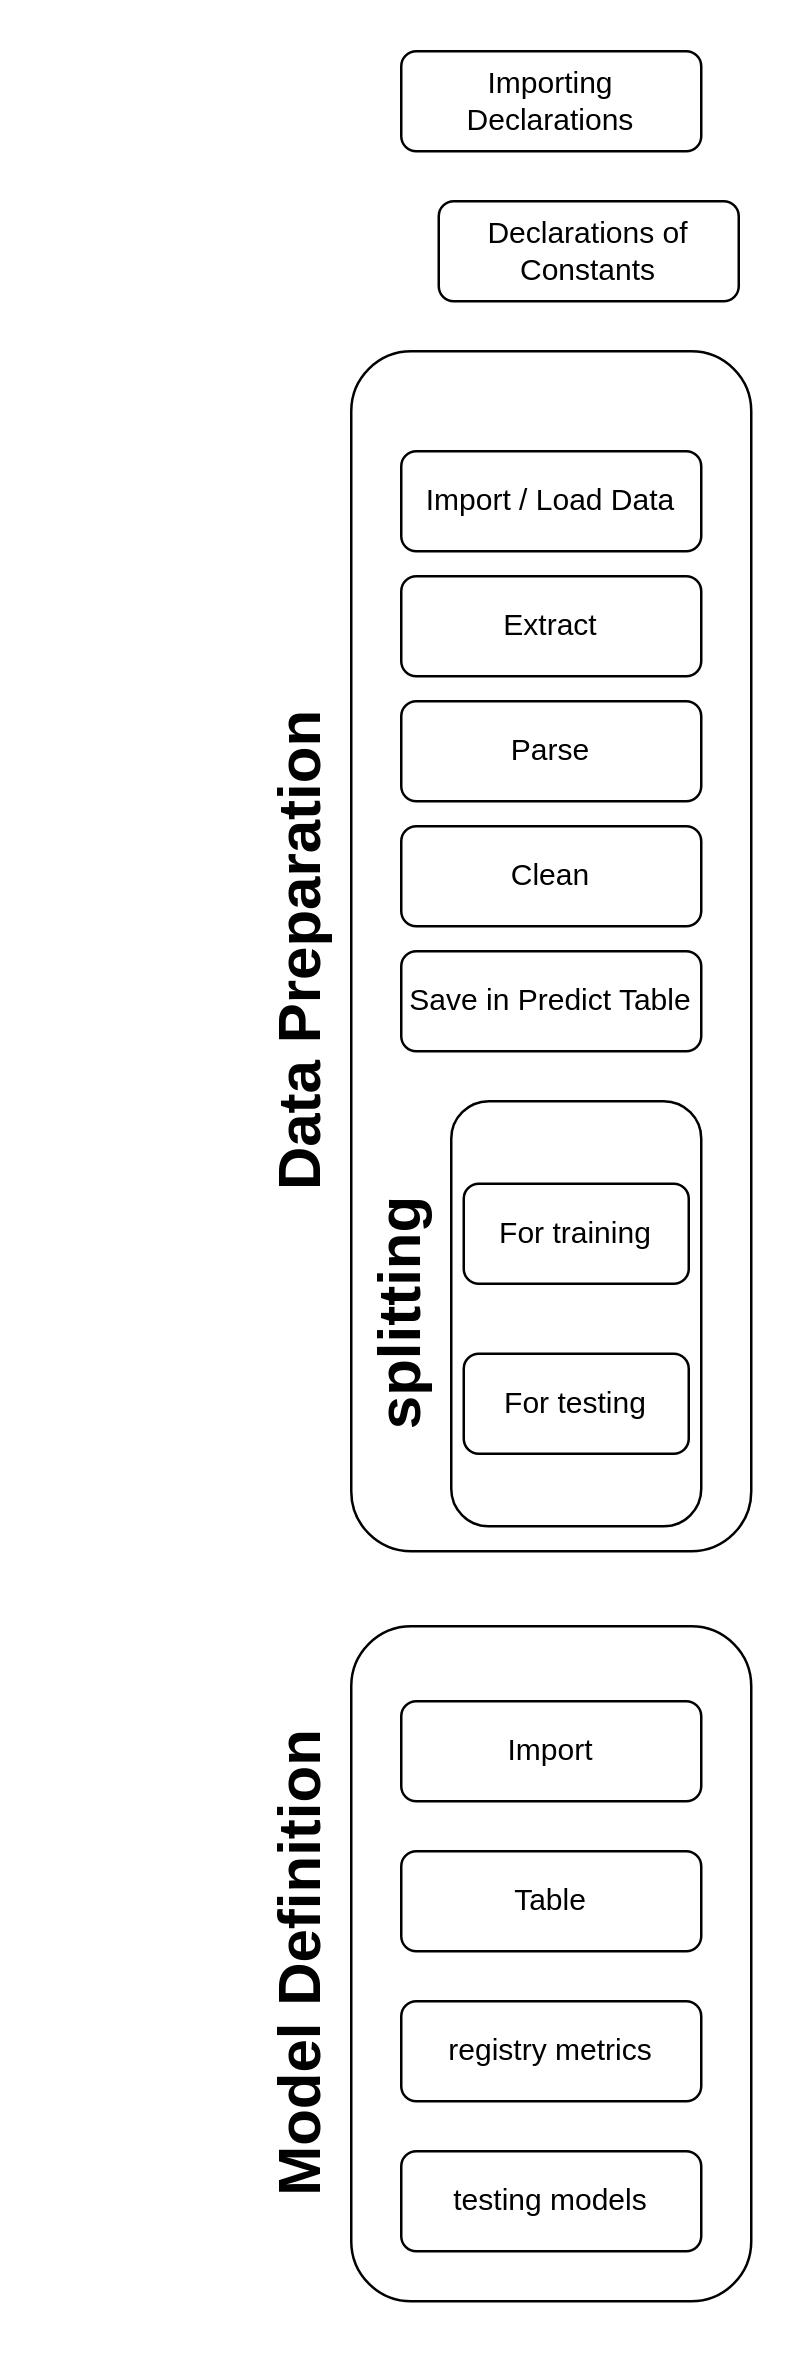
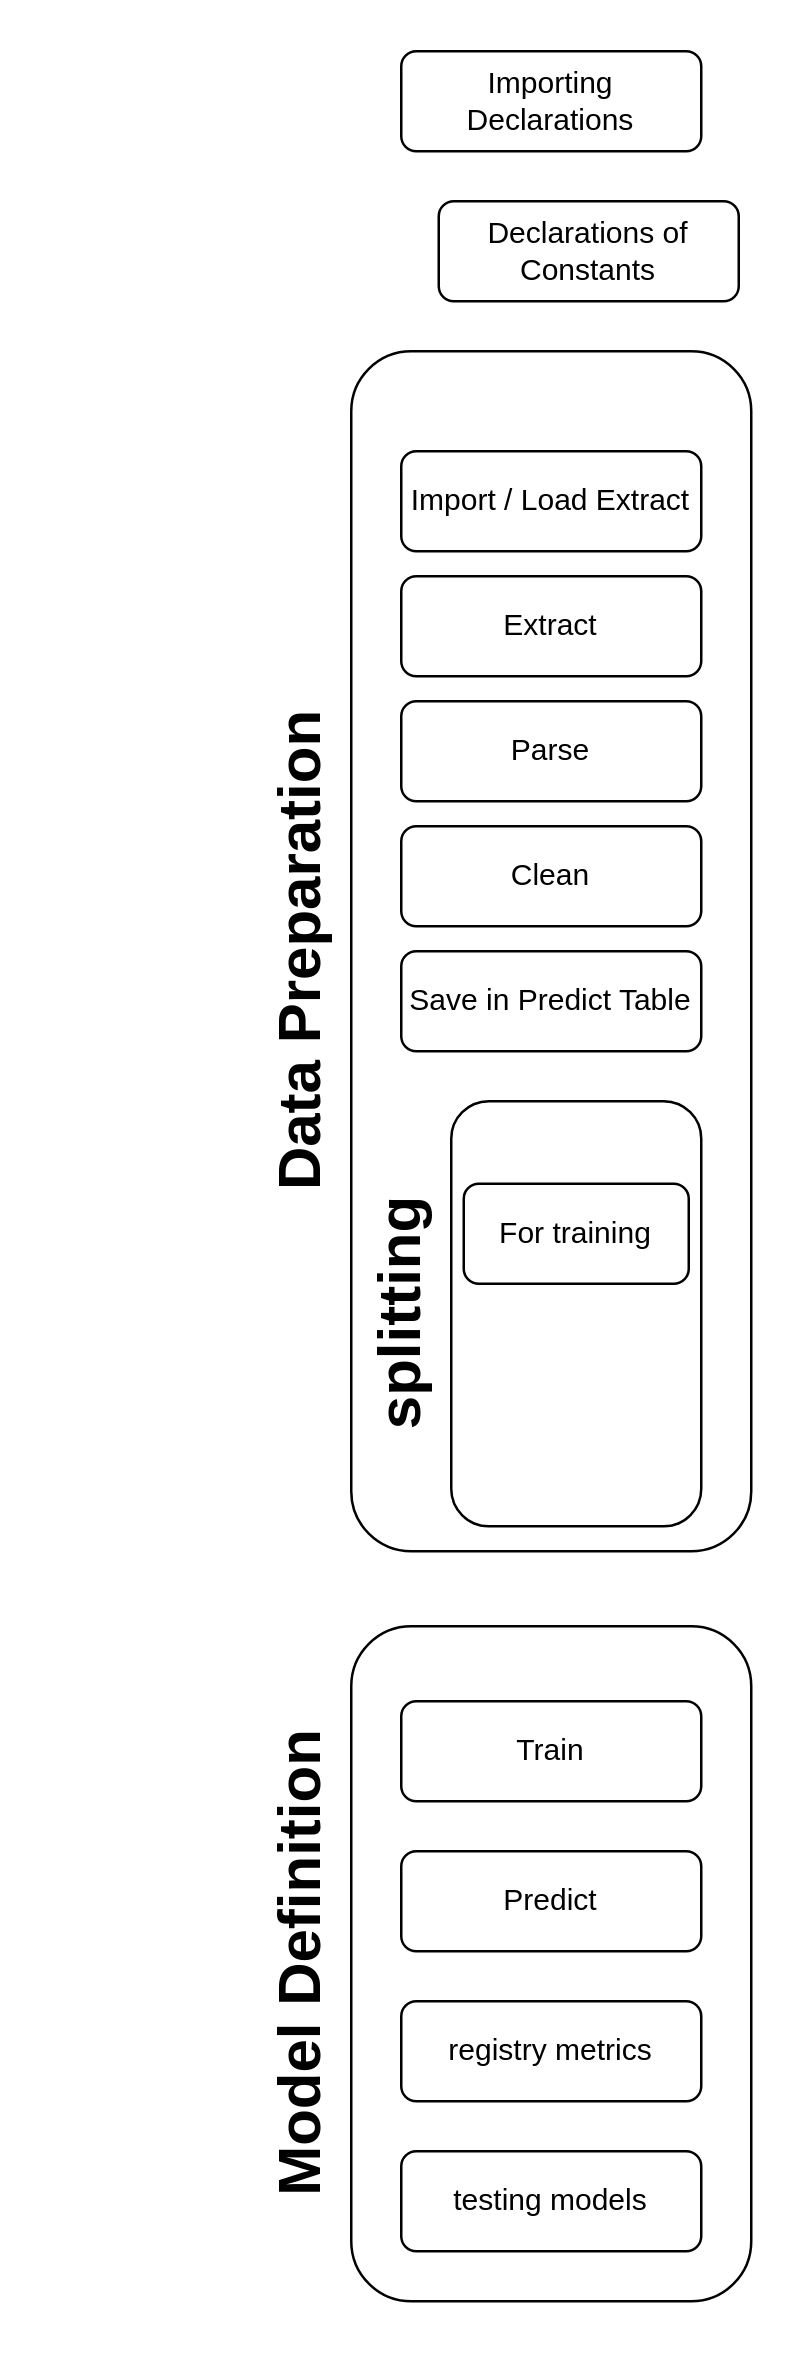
node "Import / Load Data": label "Import / Load Data" -> "Import / Load Extract"
node "For testing": removed
node "Import": label "Import" -> "Train"
node "Table": label "Table" -> "Predict"
